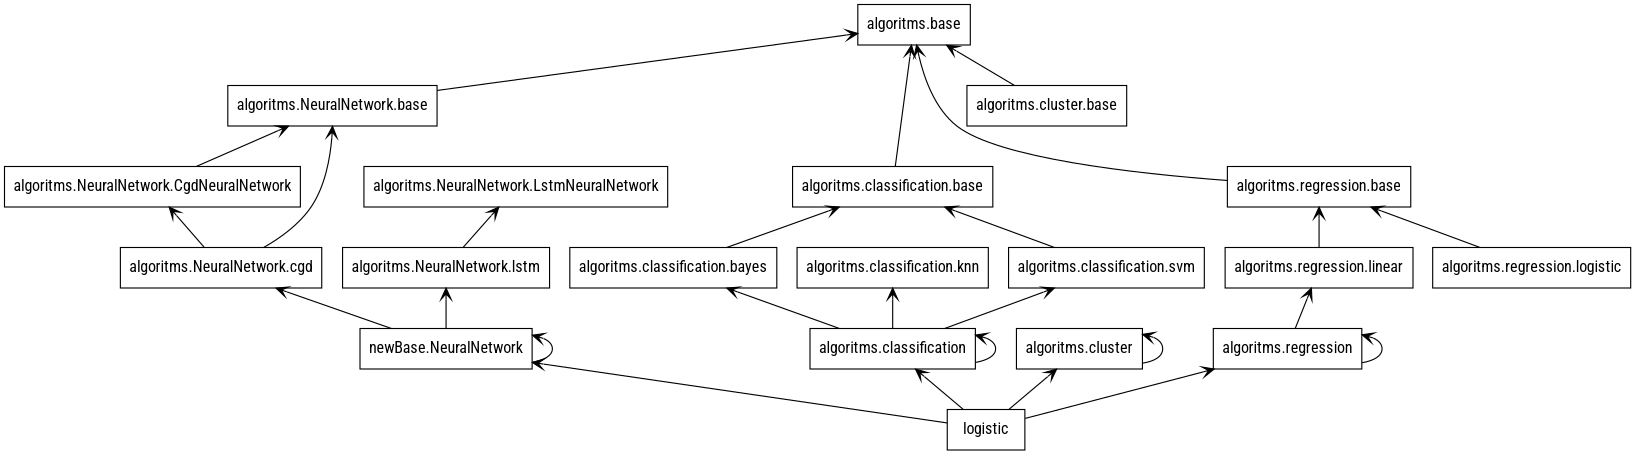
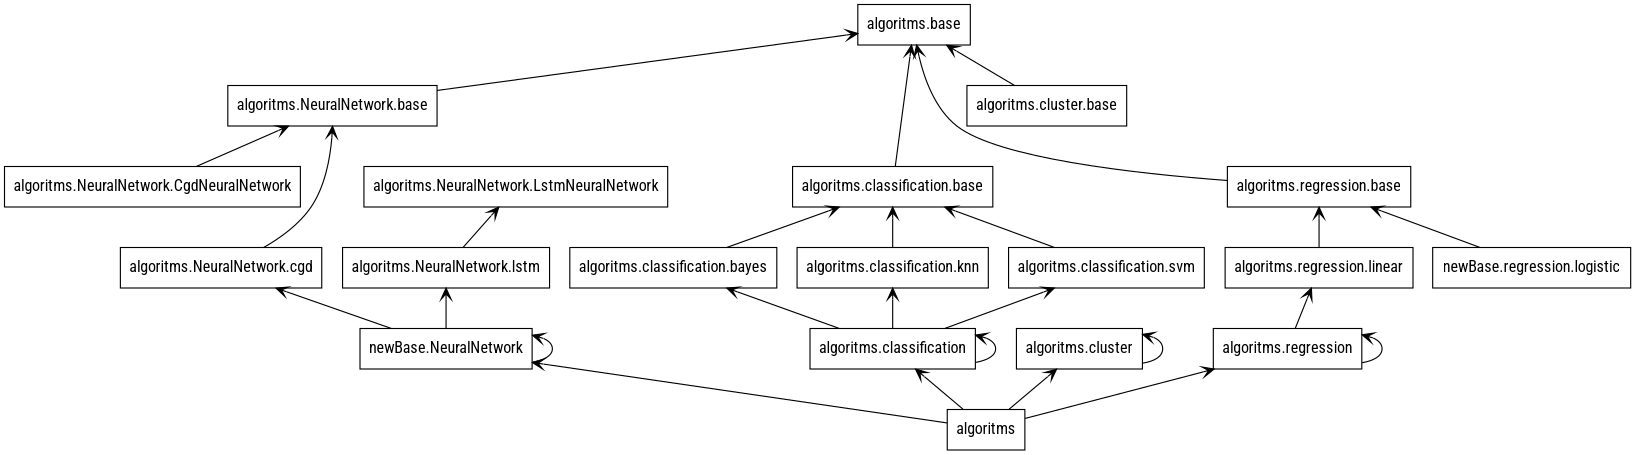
edge "algoritms.NeuralNetwork.cgd" -> "algoritms.NeuralNetwork.CgdNeuralNetwork": removed
edge "algoritms.classification.knn" -> "algoritms.classification.base": added
node "algoritms.regression.logistic": label "algoritms.regression.logistic" -> "newBase.regression.logistic"
node "logistic": label "logistic" -> "algoritms"
